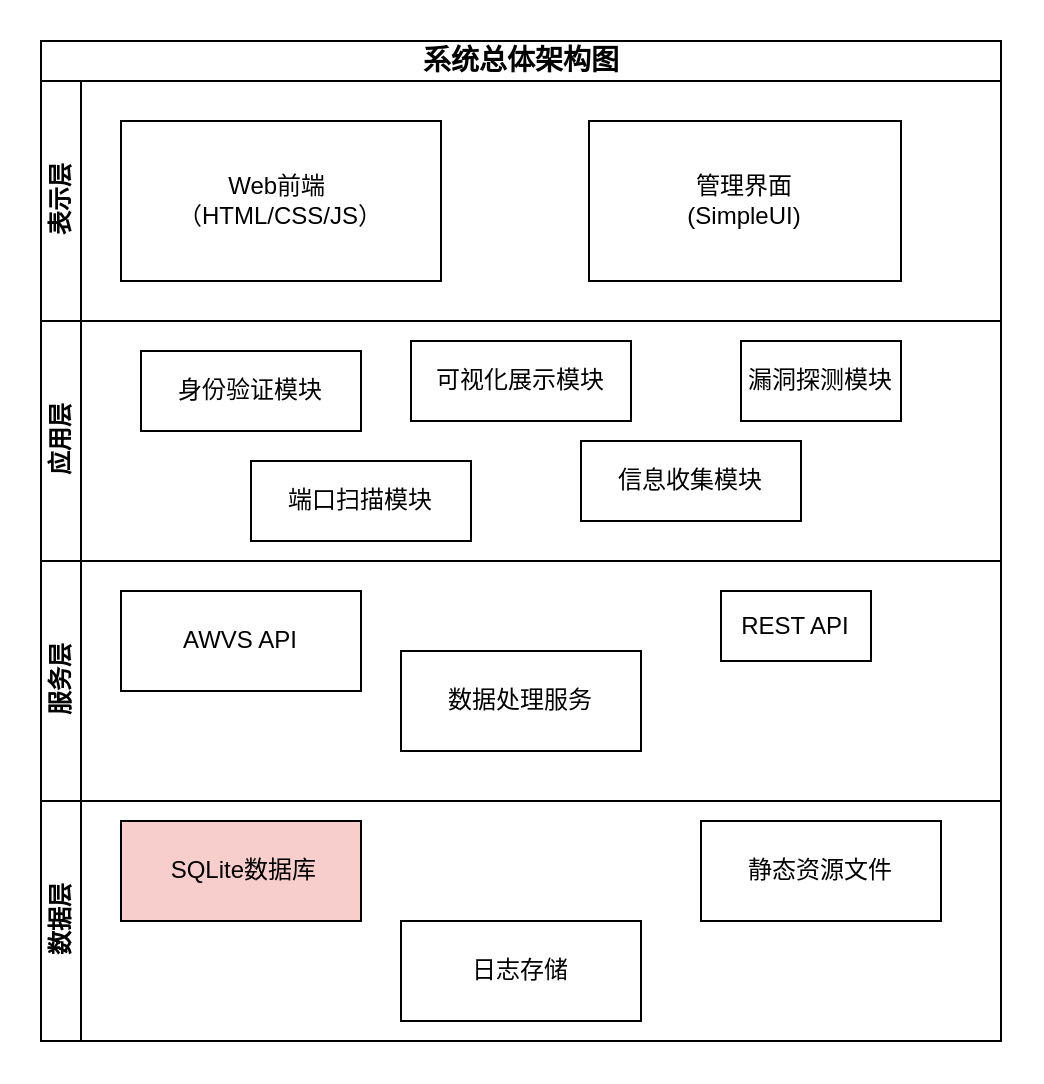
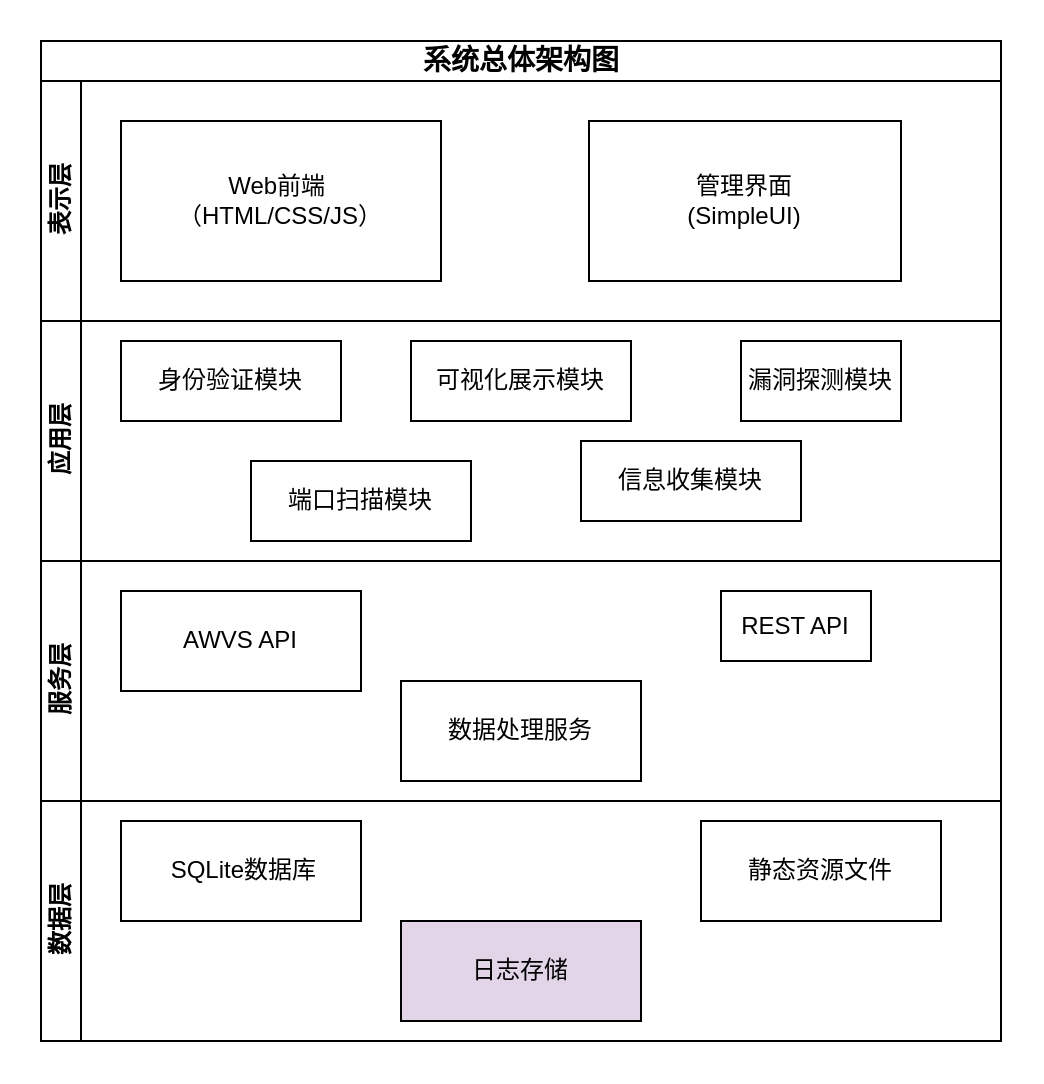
node "身份验证模块": moved (251, 391) -> (231, 381)
node "数据处理服务": moved (521, 701) -> (521, 731)
node "SQLite数据库": fillcolor #f8cecc -> #ffffff
node "日志存储": fillcolor #ffffff -> #e1d5e7
